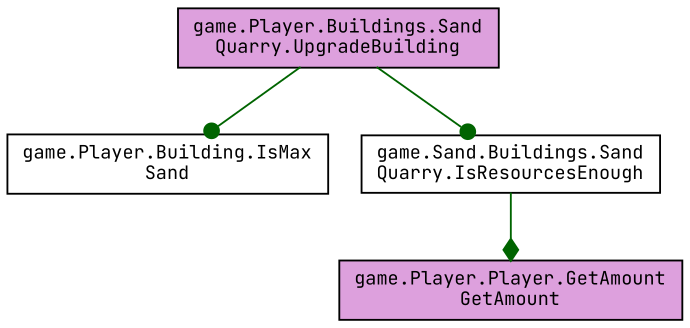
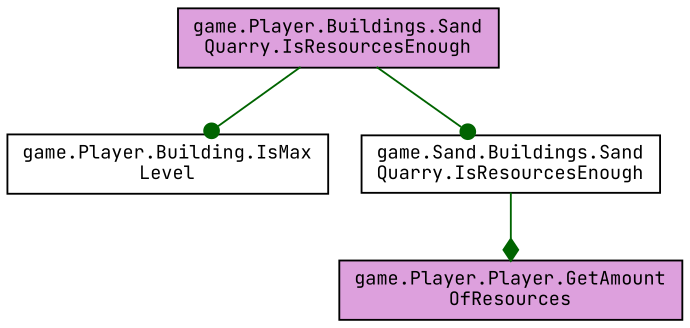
node "game.Player.Buildings.Sand Quarry.UpgradeBuilding": label "game.Player.Buildings.Sand Quarry.UpgradeBuilding" -> "game.Player.Buildings.Sand Quarry.IsResourcesEnough"
node "game.Player.Building.IsMax Sand": label "game.Player.Building.IsMax Sand" -> "game.Player.Building.IsMax Level"
node "game.Player.Player.GetAmount GetAmount": label "game.Player.Player.GetAmount GetAmount" -> "game.Player.Player.GetAmount OfResources"
